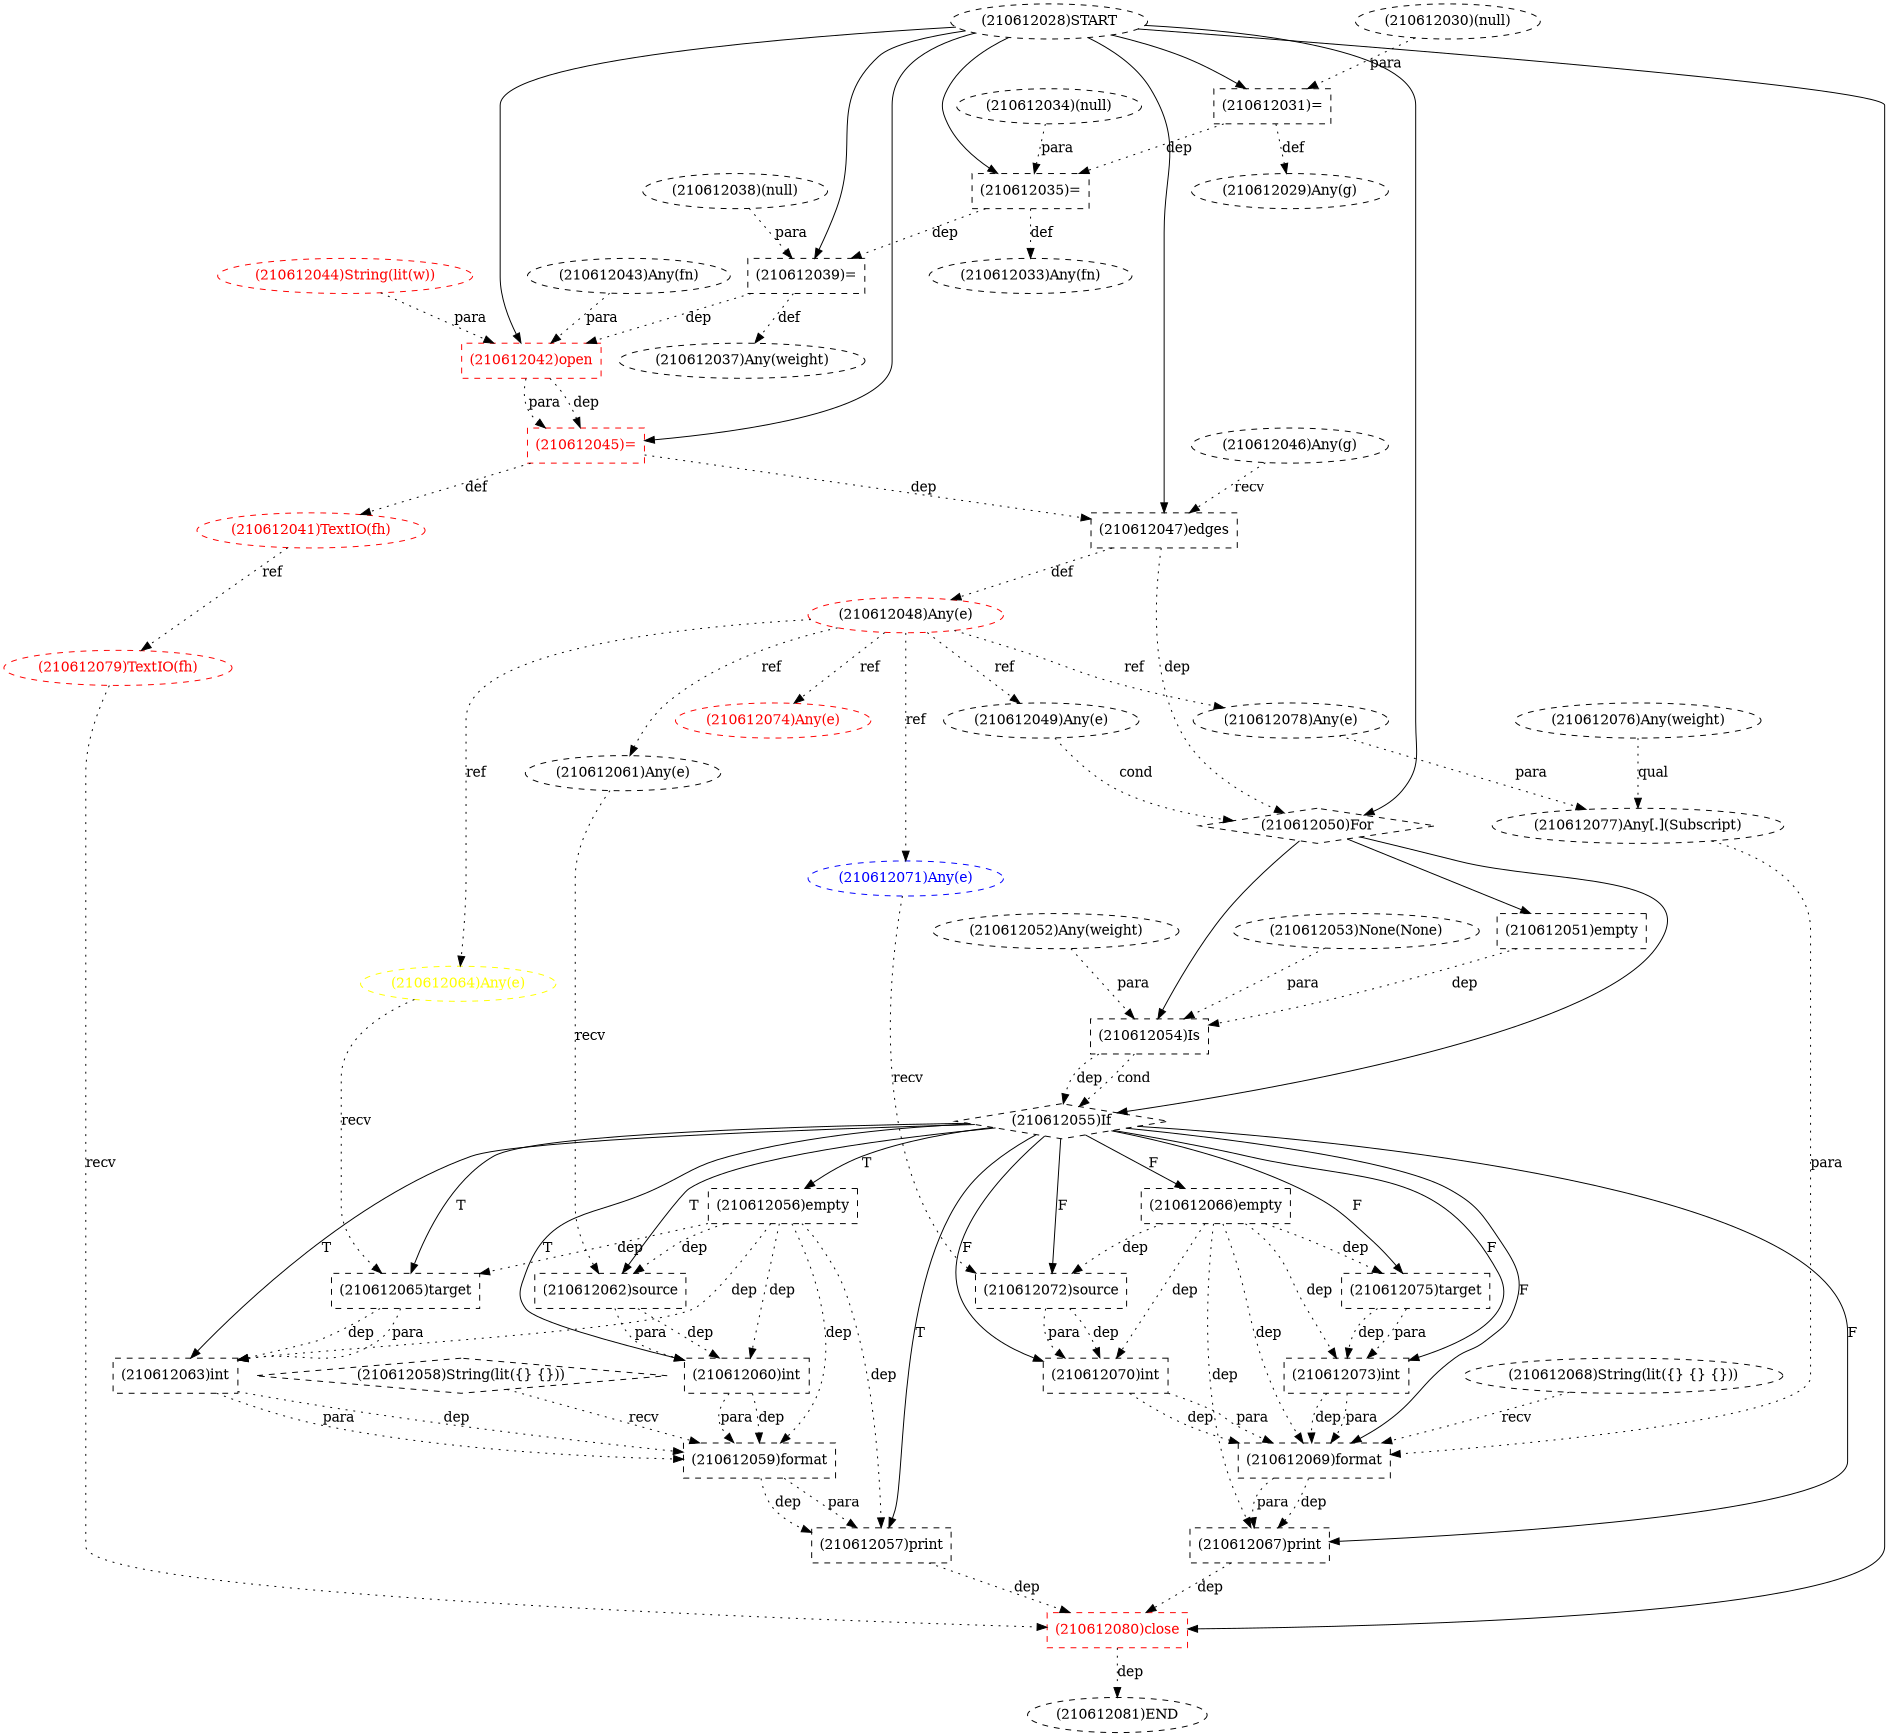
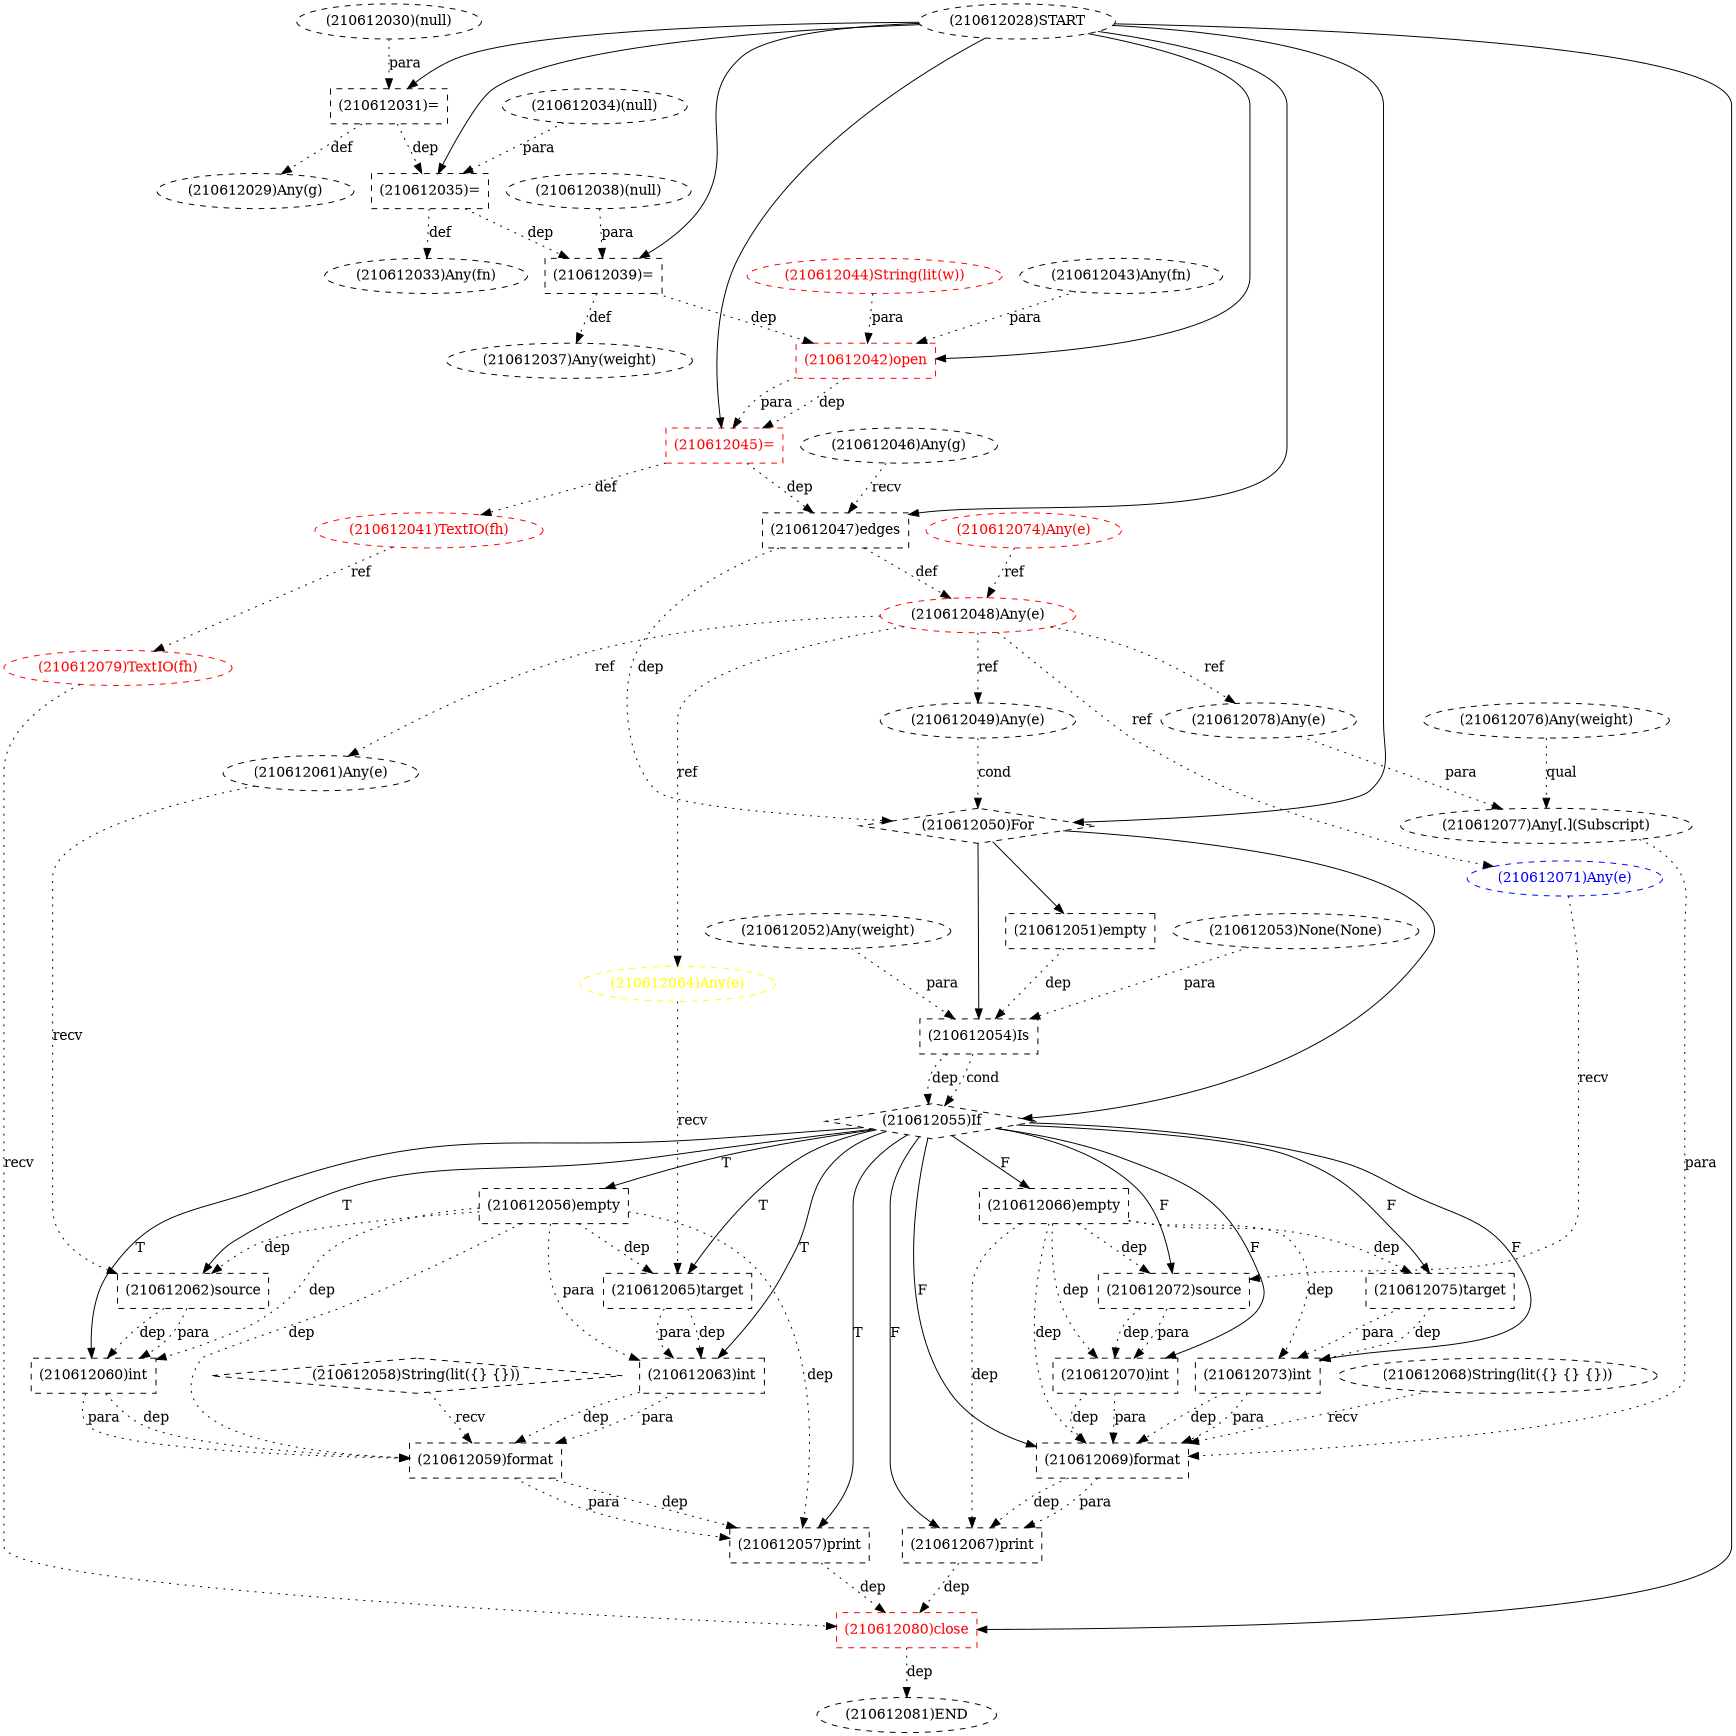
edge "(210612048)Any(e)" -> "(210612074)Any(e)": reversed
edge "(210612056)empty" -> "(210612063)int": label "dep" -> "para"
